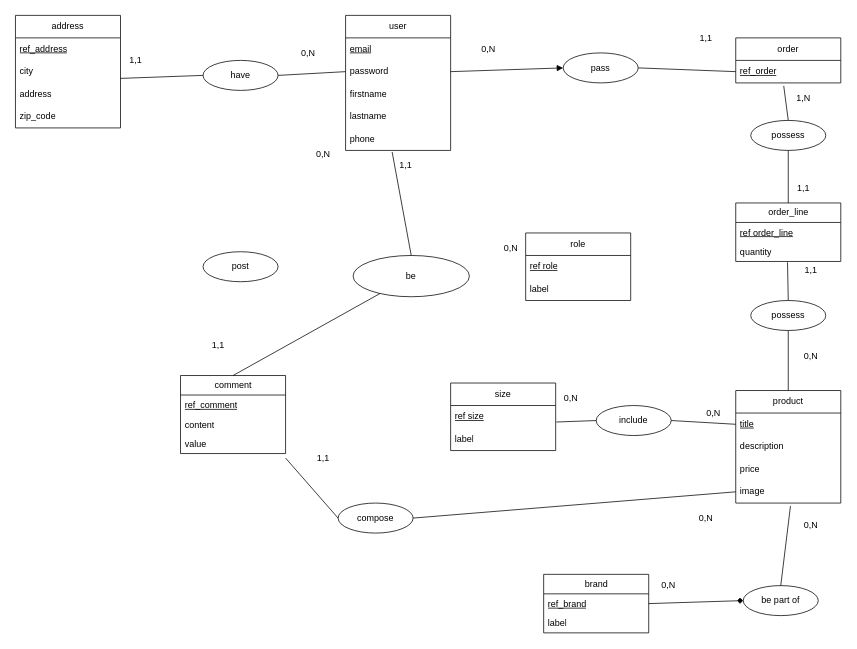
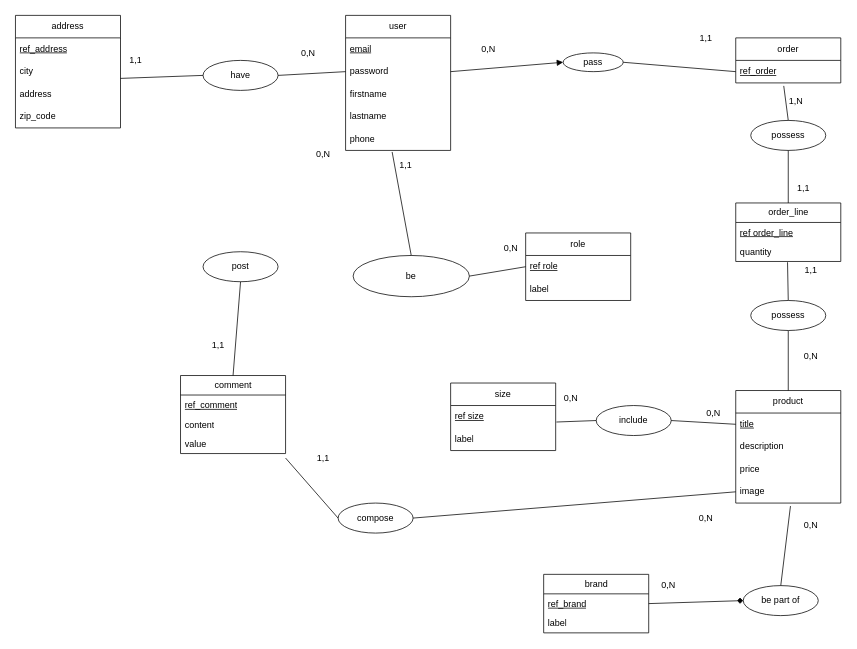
node "pass": size 75x30 -> 60x19
node "1,N": moved (803, 98) -> (795, 102)
edge "ref role" -- "be": added
edge "be" -- "comment": now "post" -- "comment"
